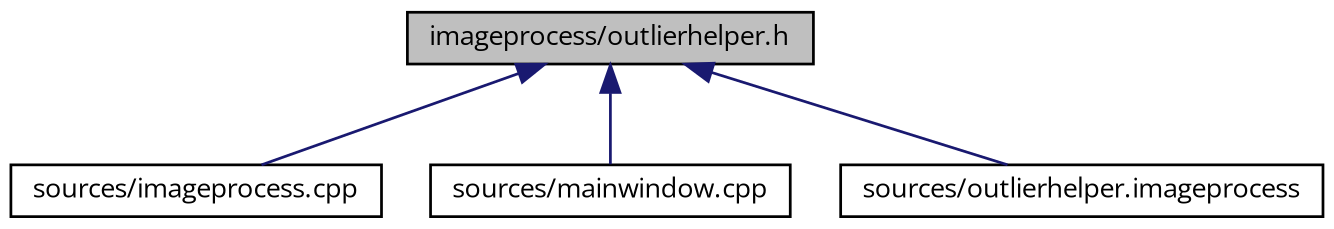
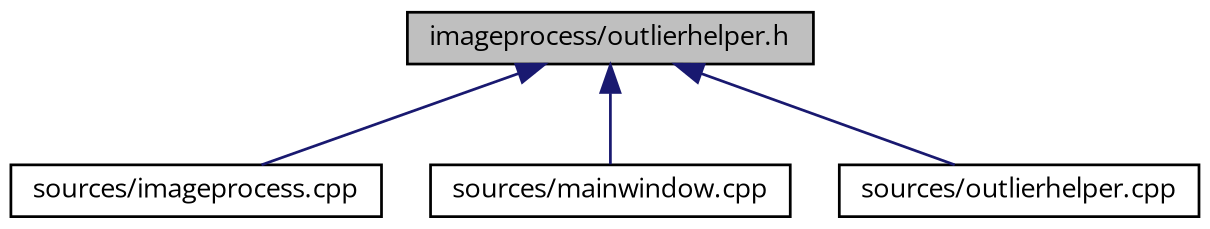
node "sources/outlierhelper.imageprocess": label "sources/outlierhelper.imageprocess" -> "sources/outlierhelper.cpp"
